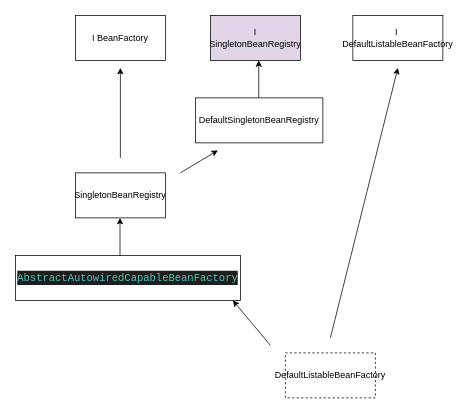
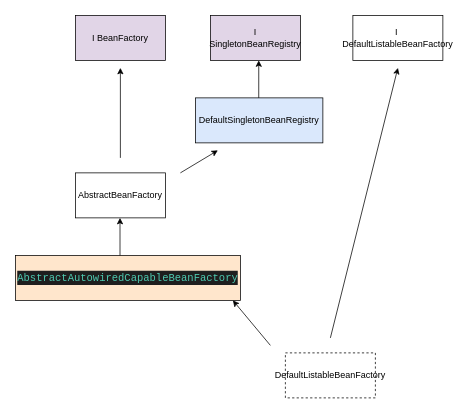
node "I BeanFactory": fillcolor #ffffff -> #e1d5e7
node "DefaultSingletonBeanRegistry": fillcolor #ffffff -> #dae8fc
node "SingletonBeanRegistry": label "SingletonBeanRegistry" -> "AbstractBeanFactory"
node "AbstractAutowiredCapableBeanFactory": fillcolor #ffffff -> #ffe6cc
